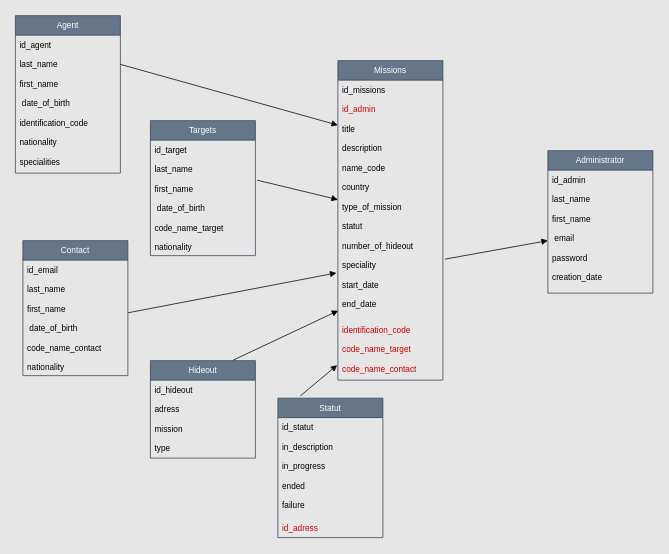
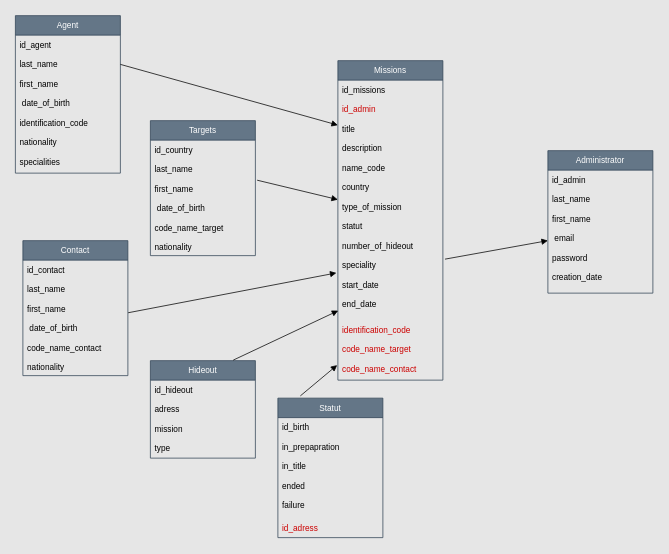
node "id_target": label "id_target" -> "id_country"
node "id_email": label "id_email" -> "id_contact"
node "id_statut": label "id_statut" -> "id_birth"
node "in_description": label "in_description" -> "in_prepapration"
node "in_progress ended failure": label "in_progress ended failure" -> "in_title ended failure"
